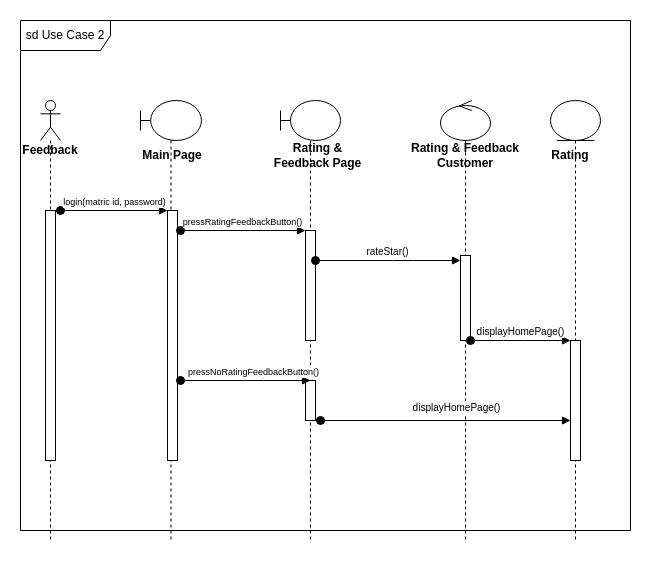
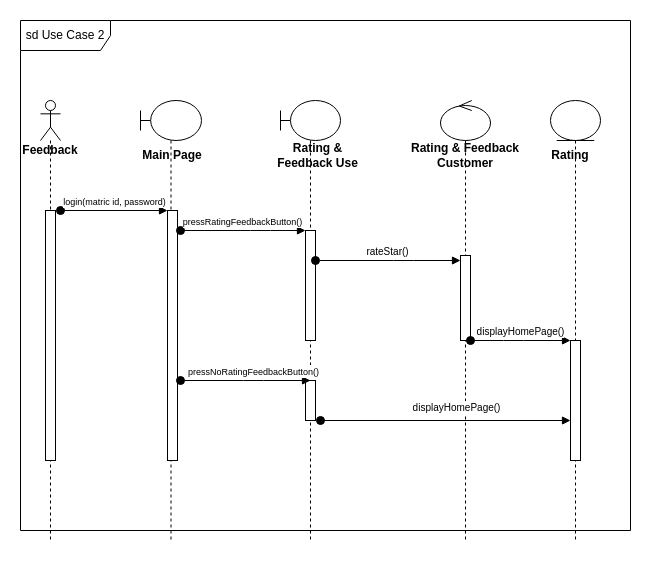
node "Rating & Feedback Page": label "Rating & Feedback Page" -> "Rating & Feedback Use"
